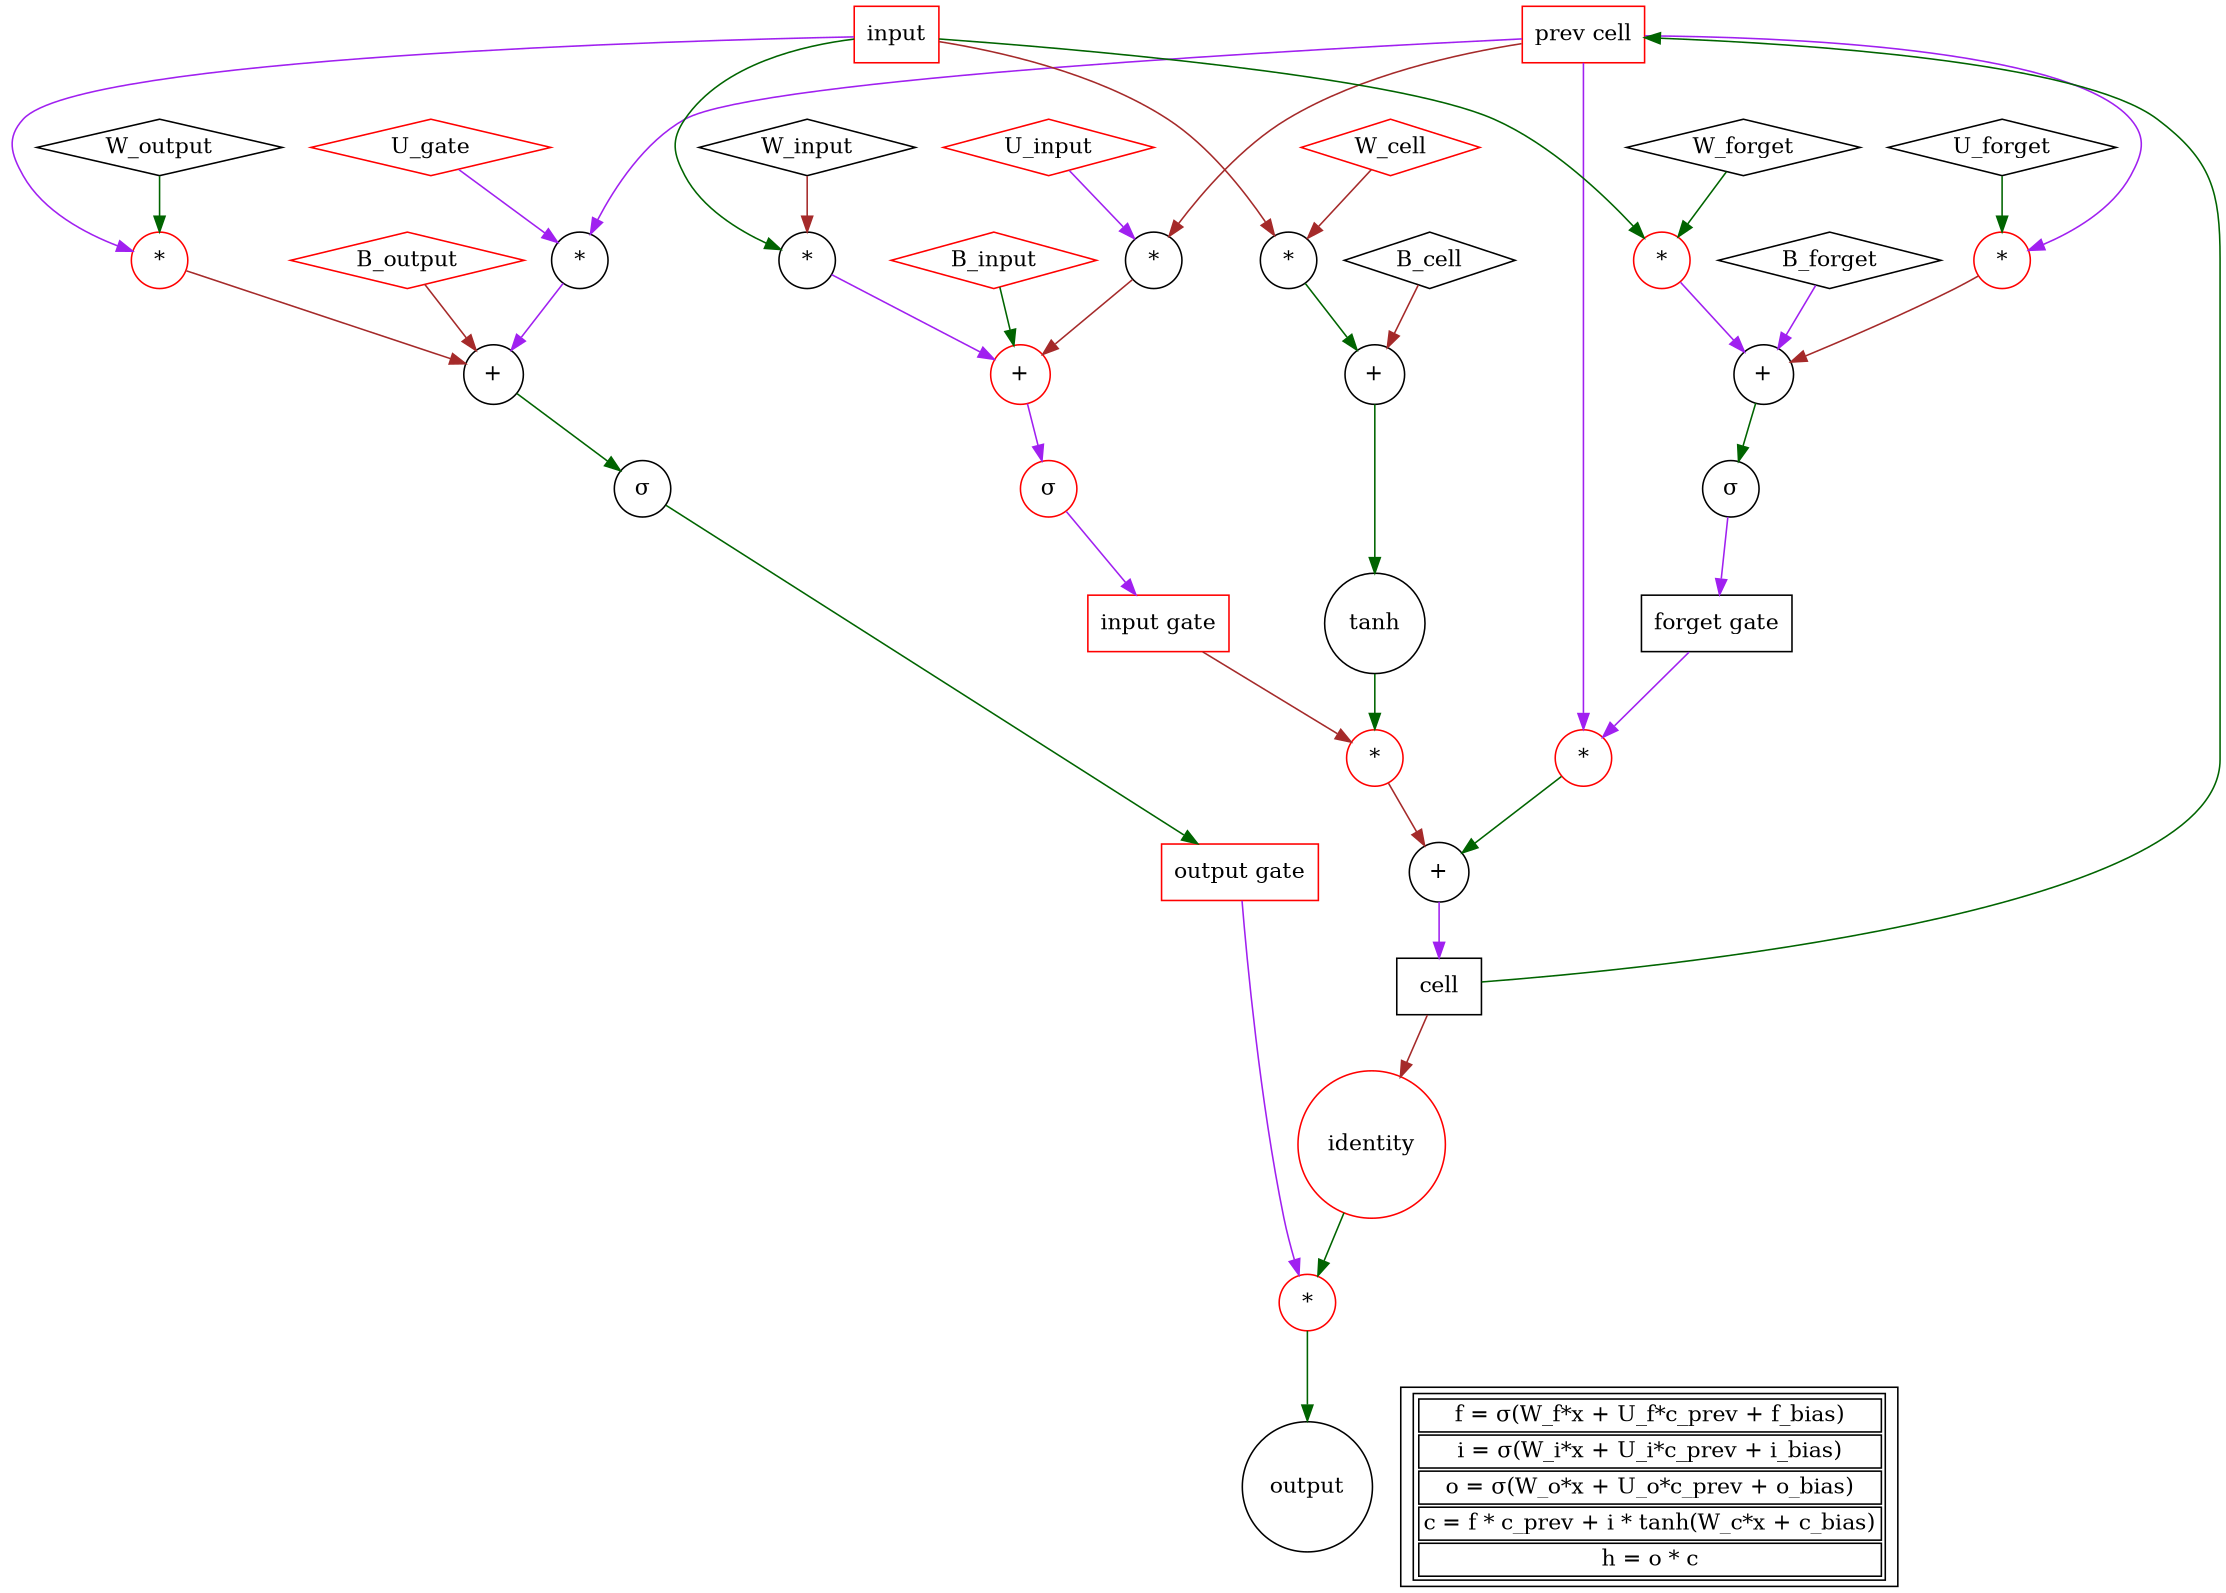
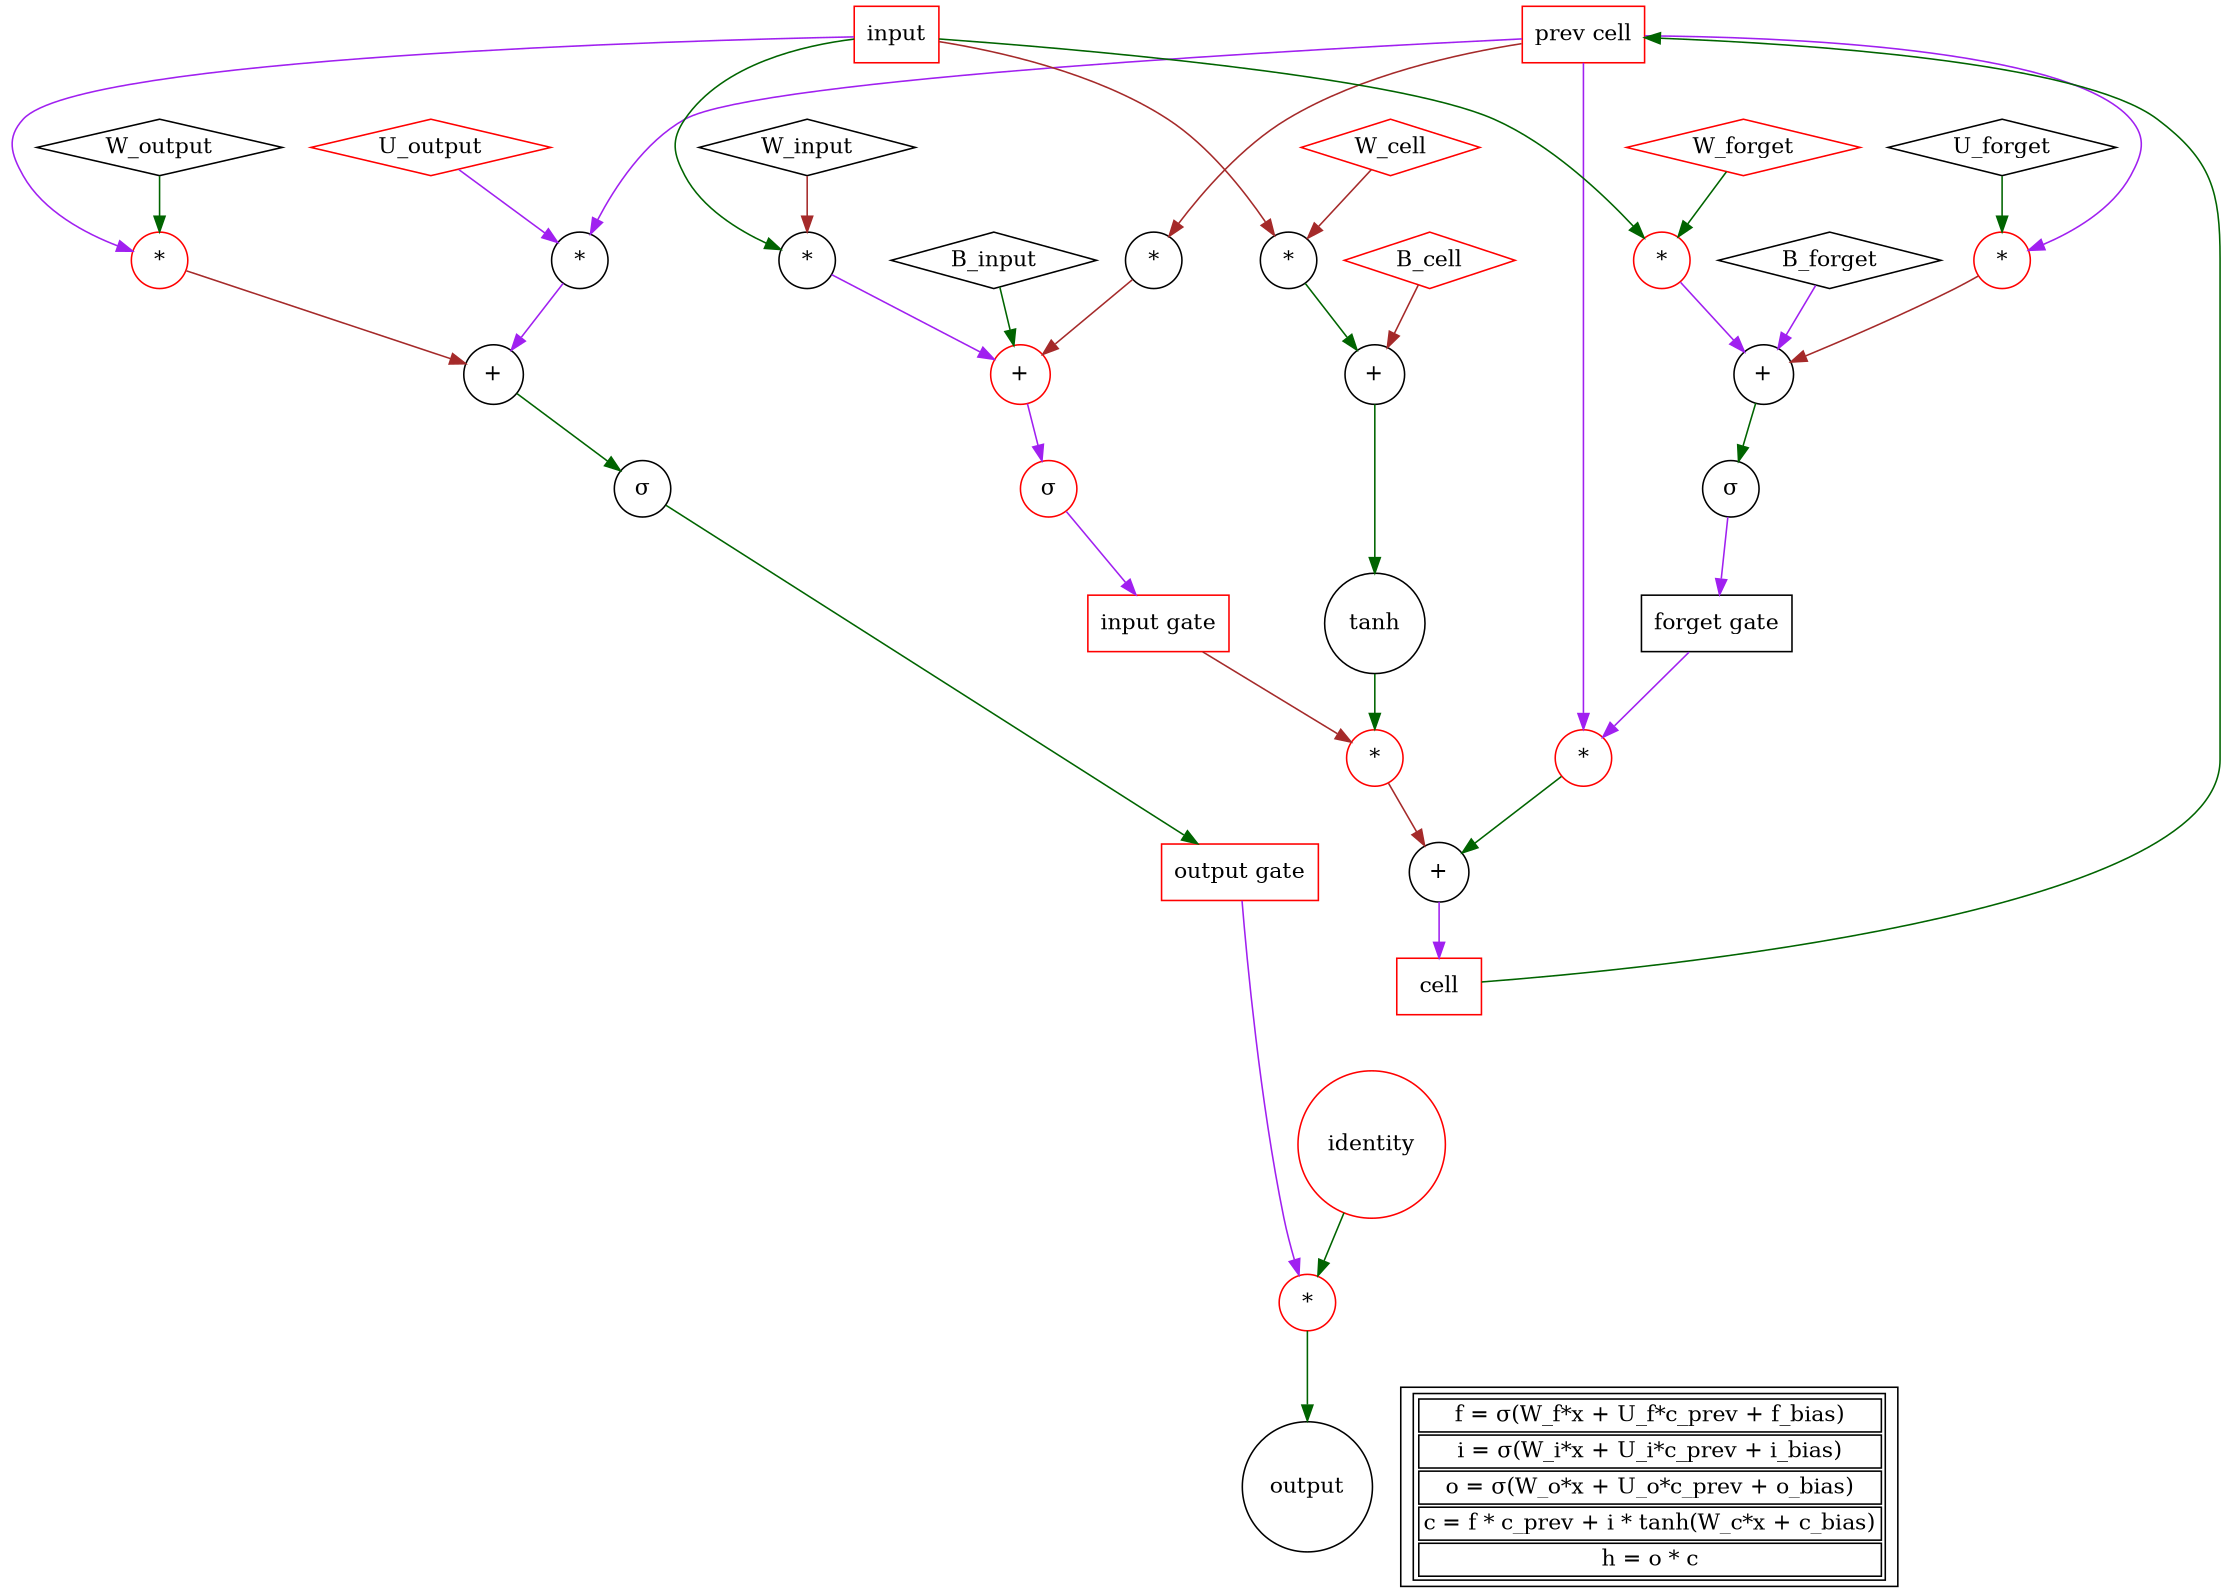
node "U_gate": label "U_gate" -> "U_output"
node "U_input": removed
node "W_forget": color black -> red
node "B_output": removed
node "B_input": color red -> black
node "B_cell": color black -> red
node "cell": color black -> red
edge "cell" -> "identity": removed
